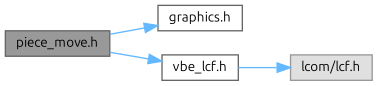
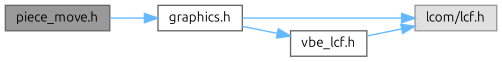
edge "graphics.h" -> "lcom/lcf.h": added
edge "piece_move.h" -> "vbe_lcf.h": now "graphics.h" -> "vbe_lcf.h"
